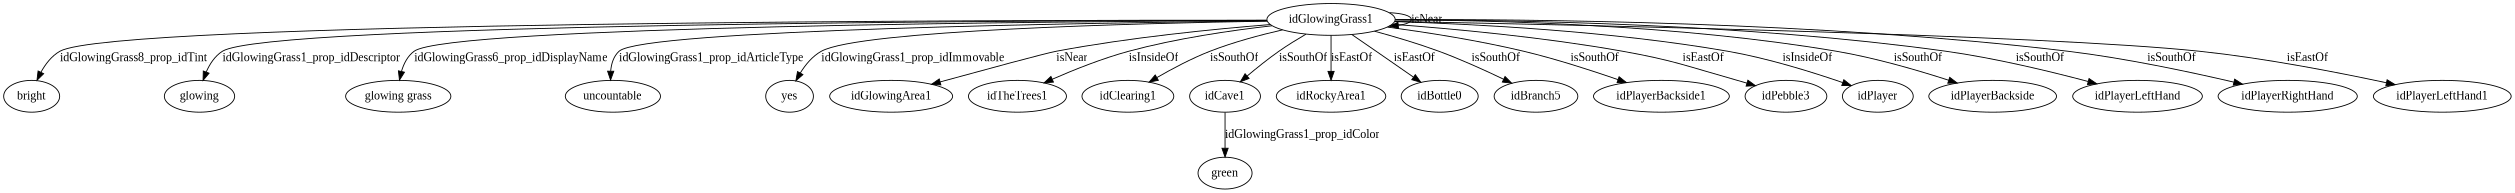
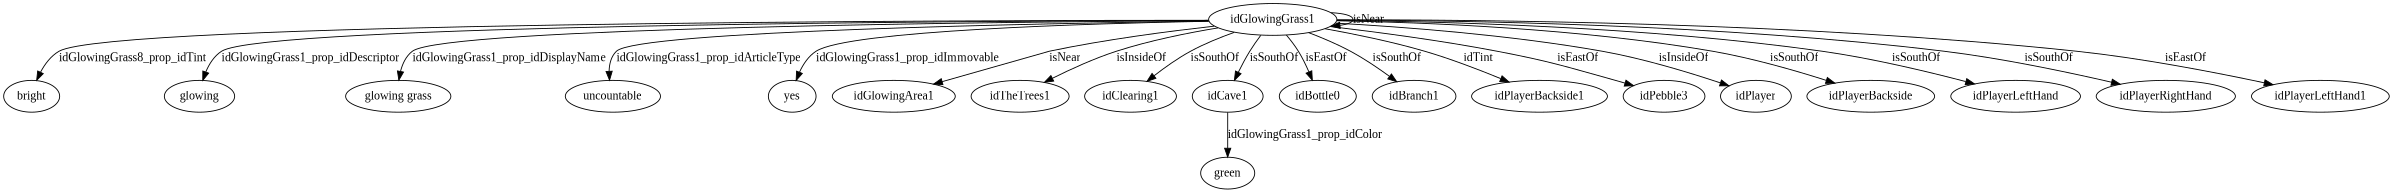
edge "idGlowingGrass1" -> "glowing grass": label "idGlowingGrass6_prop_idDisplayName" -> "idGlowingGrass1_prop_idDisplayName"
edge "idGlowingGrass1" -> "idPlayerBackside1": label "isSouthOf" -> "idTint"
node "idRockyArea1": removed
node "idBranch5": label "idBranch5" -> "idBranch1"
